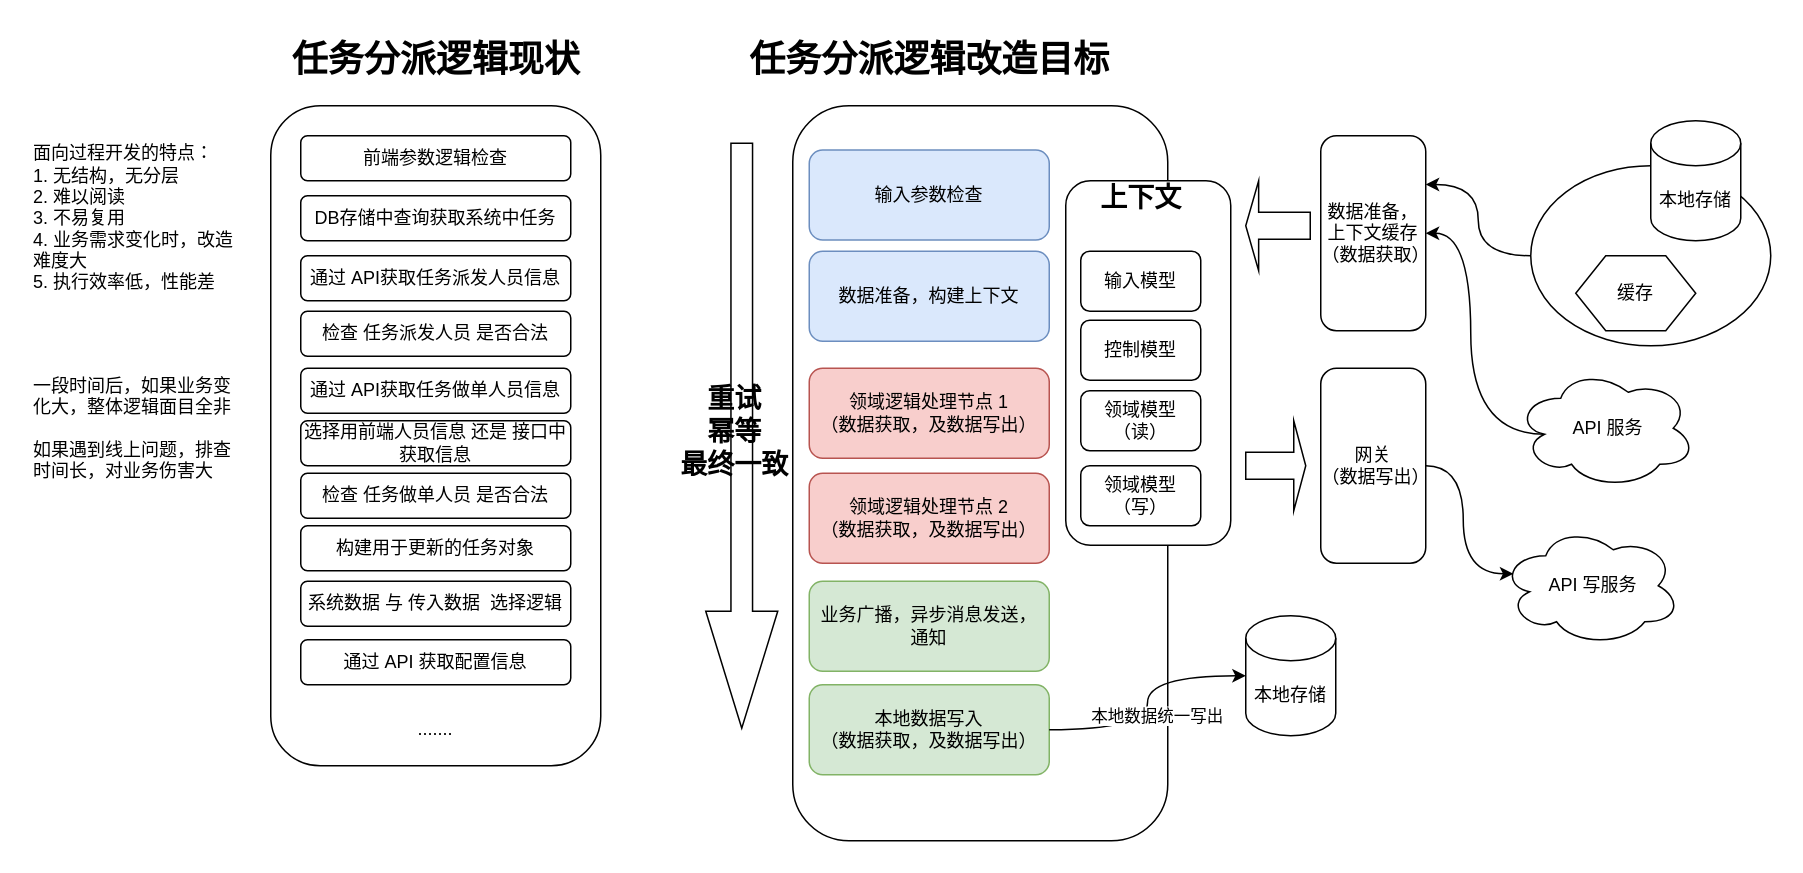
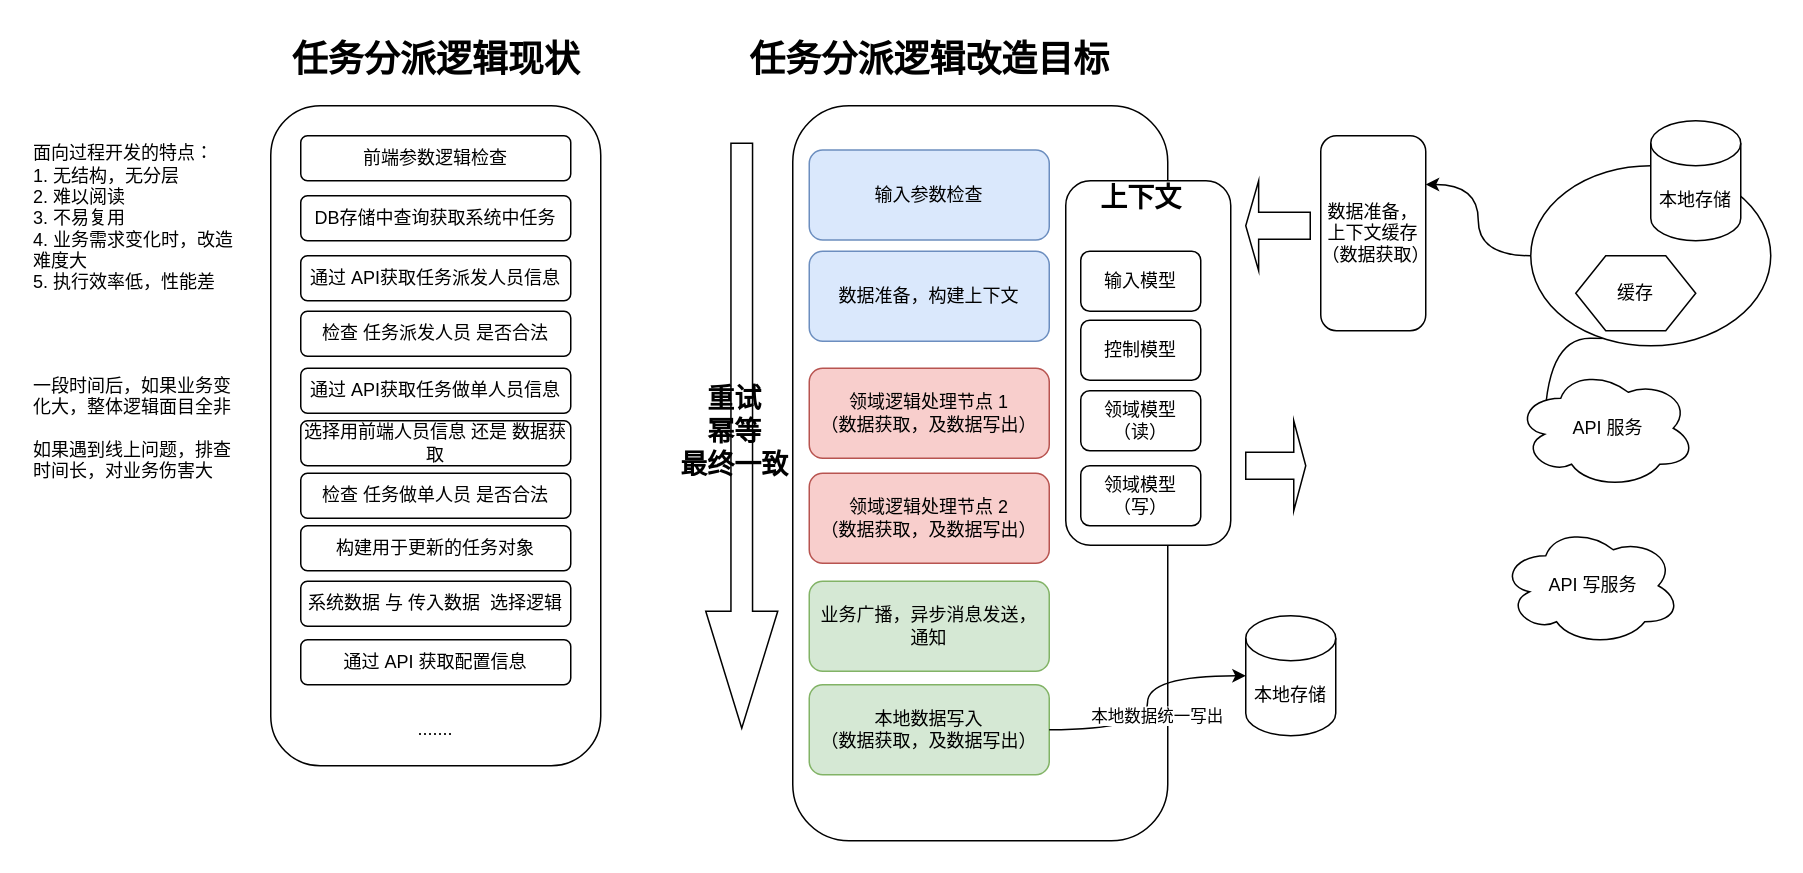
edge "API 服务" -> "数据准备， 上下文缓存 （数据获取）": now "API 服务" -> "缓存"
node "选择用前端人员信息 还是 接口中获取信息": label "选择用前端人员信息 还是 接口中获取信息" -> "选择用前端人员信息 还是 数据获取"
node "网关 （数据写出）": removed
edge "网关 （数据写出）" -> "API 写服务": removed
